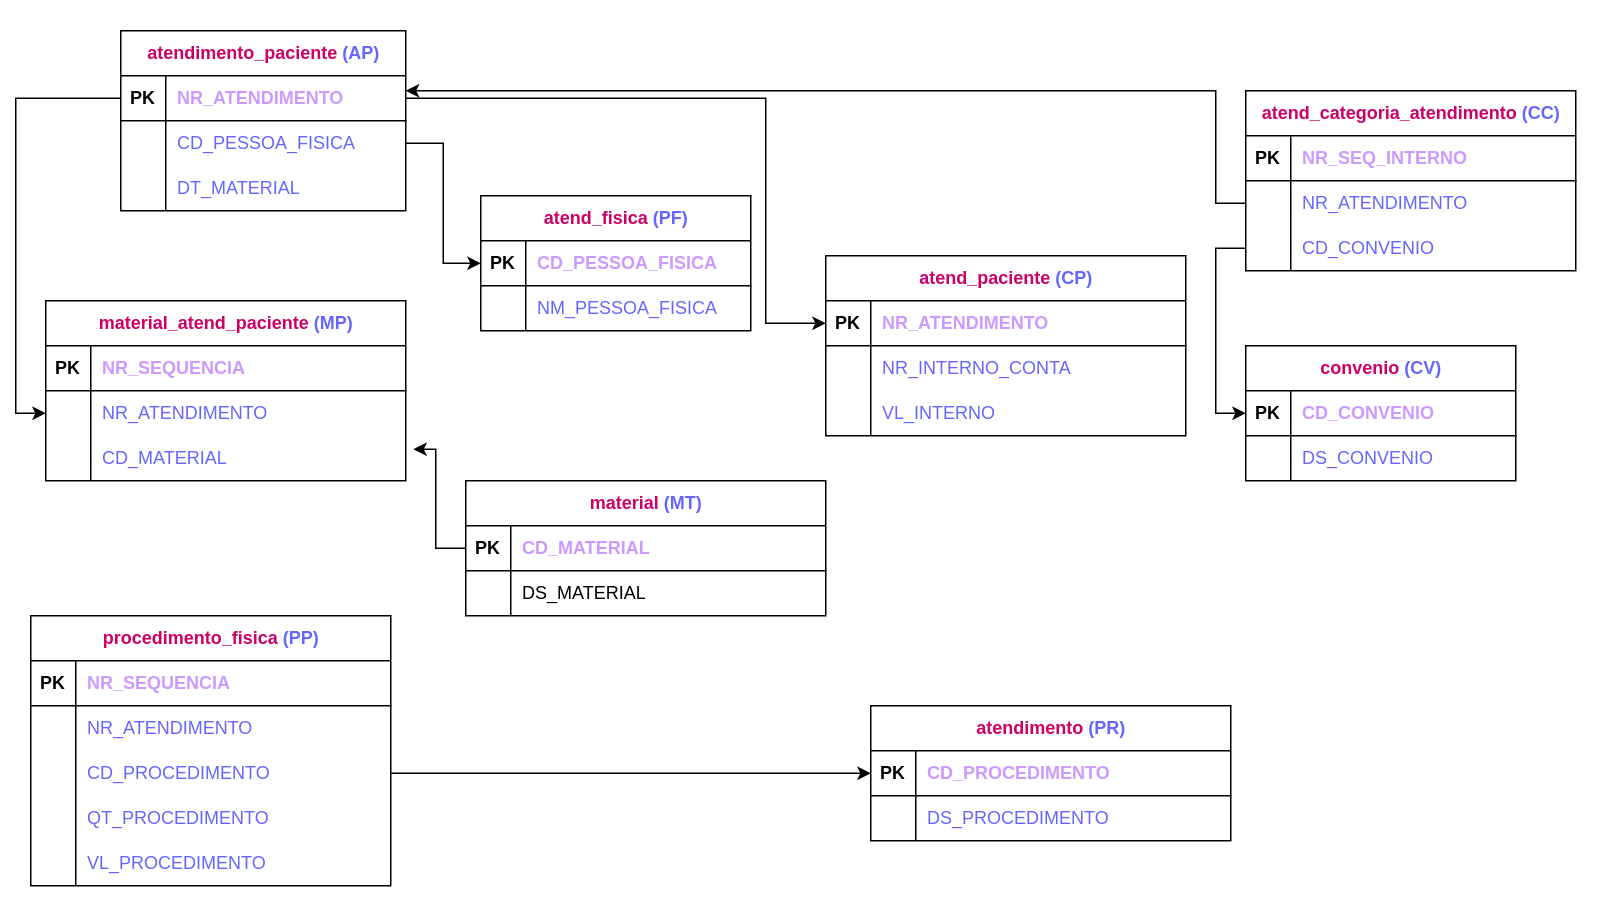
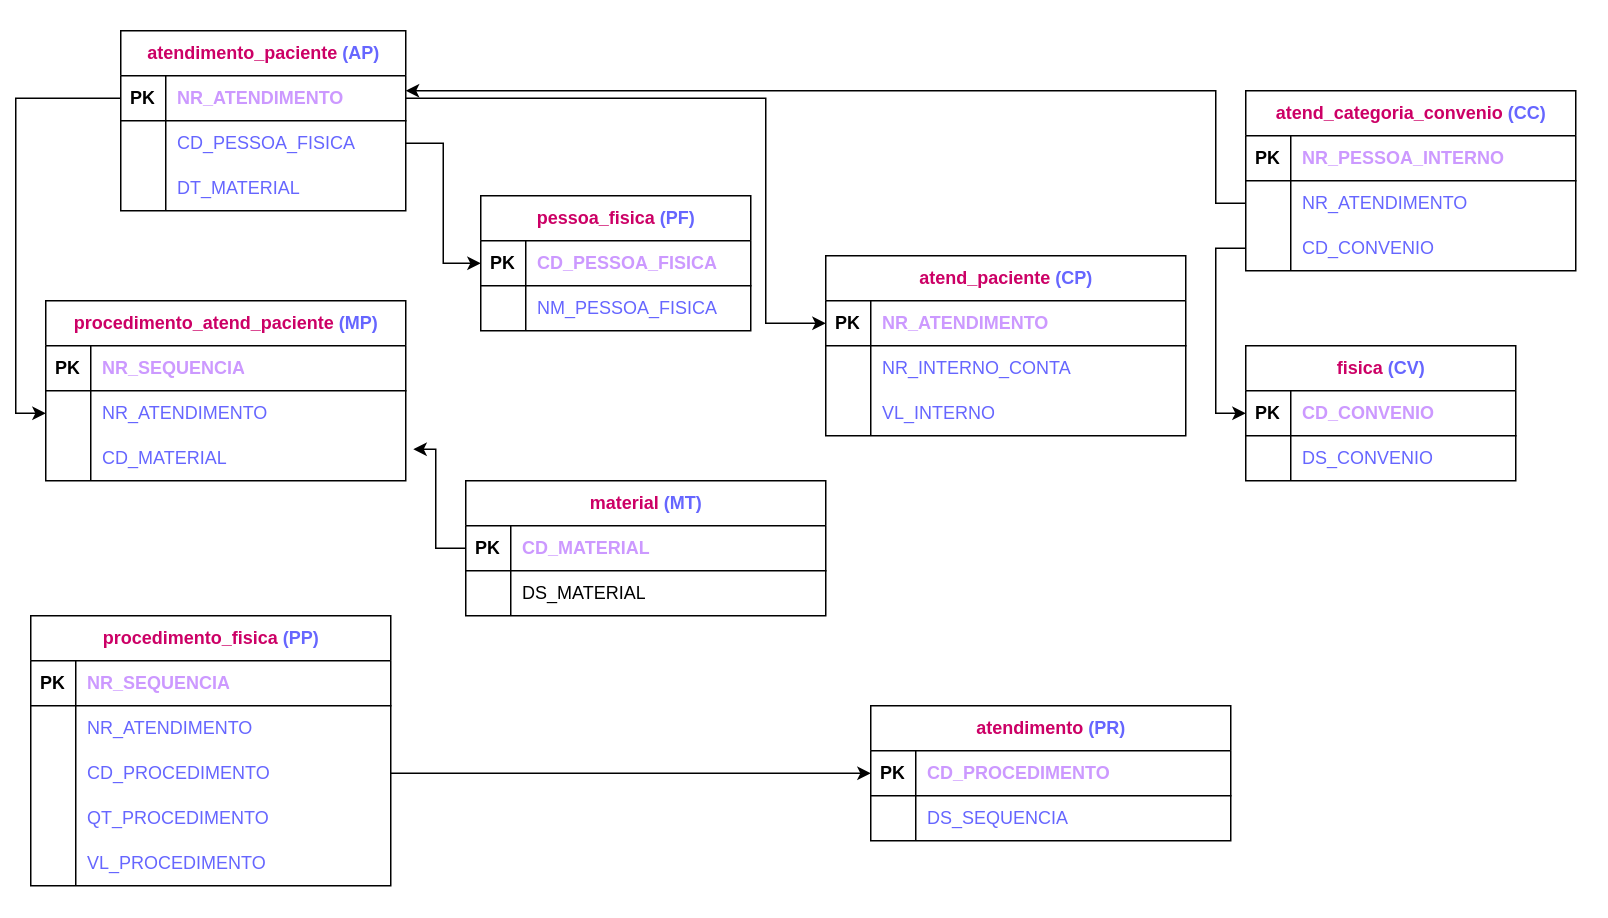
node "atend_categoria_atendimento (CC)": label "atend_categoria_atendimento (CC)" -> "atend_categoria_convenio (CC)"
node "NR_SEQ_INTERNO": label "NR_SEQ_INTERNO" -> "NR_PESSOA_INTERNO"
node "atend_fisica (PF)": label "atend_fisica (PF)" -> "pessoa_fisica (PF)"
node "material_atend_paciente (MP)": label "material_atend_paciente (MP)" -> "procedimento_atend_paciente (MP)"
node "convenio (CV)": label "convenio (CV)" -> "fisica (CV)"
node "DS_PROCEDIMENTO": label "DS_PROCEDIMENTO" -> "DS_SEQUENCIA"
